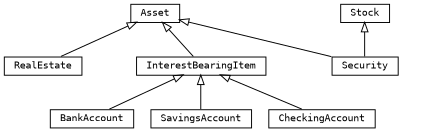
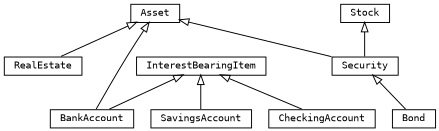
edge "InterestBearingItem" -> "Asset": now "BankAccount" -> "Asset"
node "Bond": added
